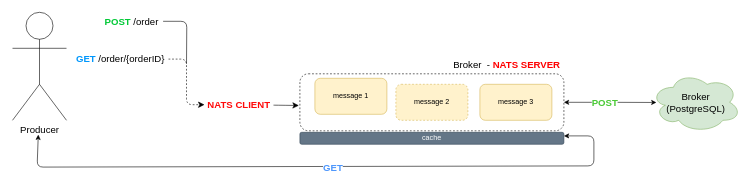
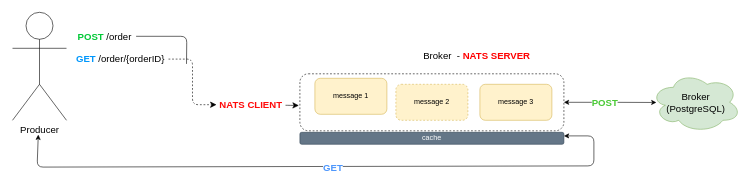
node "POST /order": moved (133, 21) -> (106, 36)
node "Broker - NATS SERVER": moved (507, 65) -> (477, 56)
node "NATS CLIENT": moved (239, 105) -> (251, 105)
